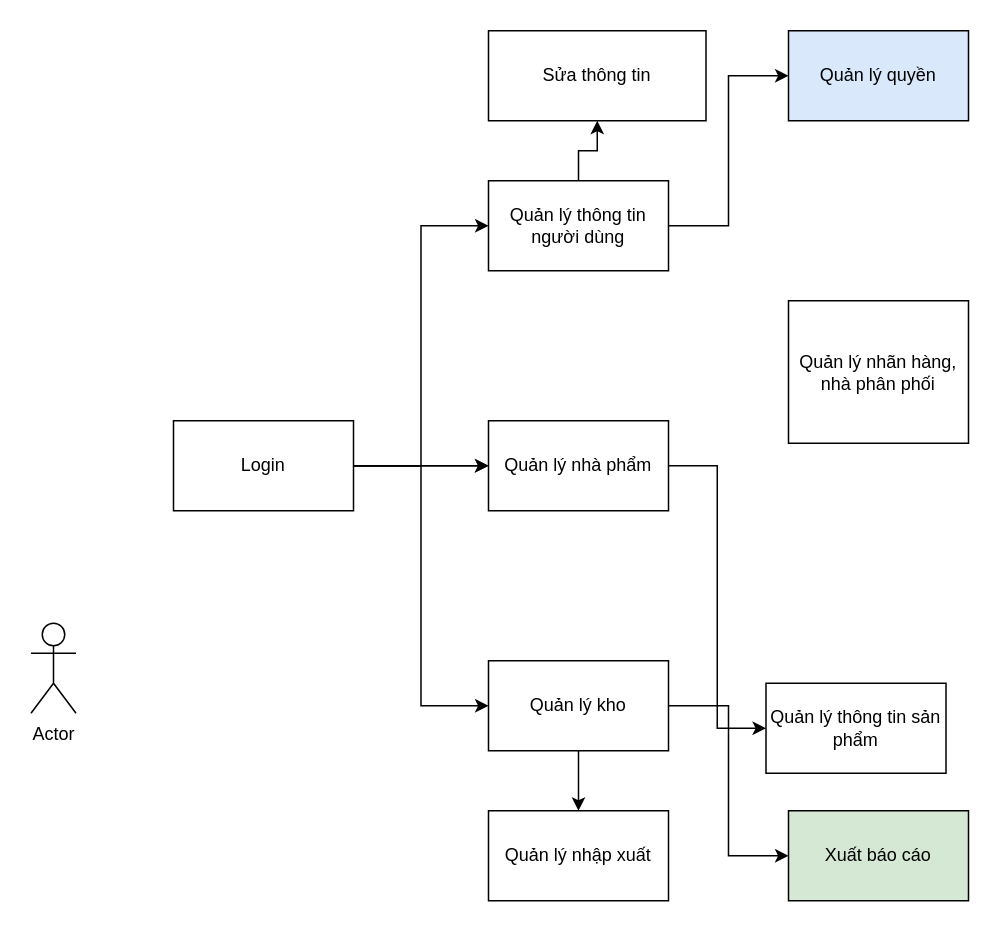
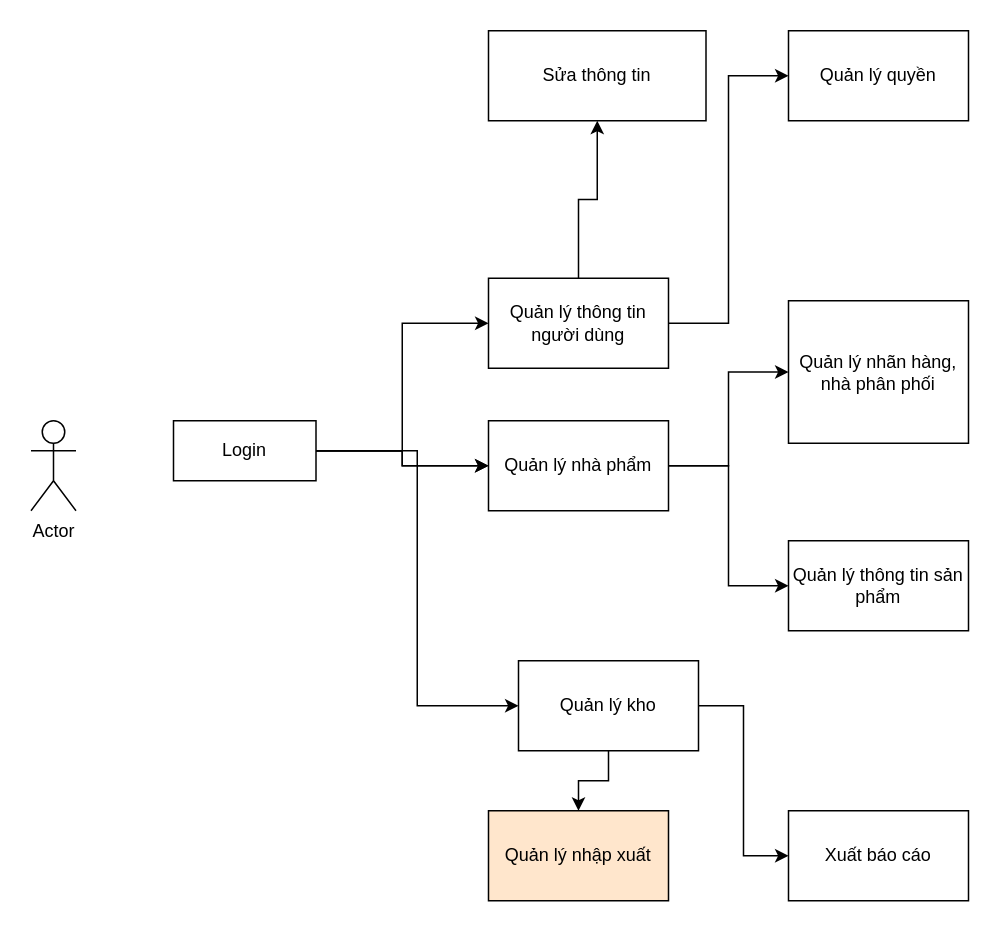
node "Quản lý quyền": fillcolor #dae8fc -> #ffffff
node "Quản lý thông tin người dùng": moved (578, 226) -> (578, 323)
edge "Quản lý nhà phẩm" -> "Quản lý nhãn hàng, nhà phân phối": added
node "Login": size 180x90 -> 143x60
node "Actor": moved (53, 668) -> (53, 466)
node "Quản lý kho": moved (578, 706) -> (608, 706)
node "Quản lý thông tin sản phẩm": moved (856, 728) -> (878, 586)
node "Quản lý nhập xuất": fillcolor #ffffff -> #ffe6cc
node "Xuất báo cáo": fillcolor #d5e8d4 -> #ffffff
